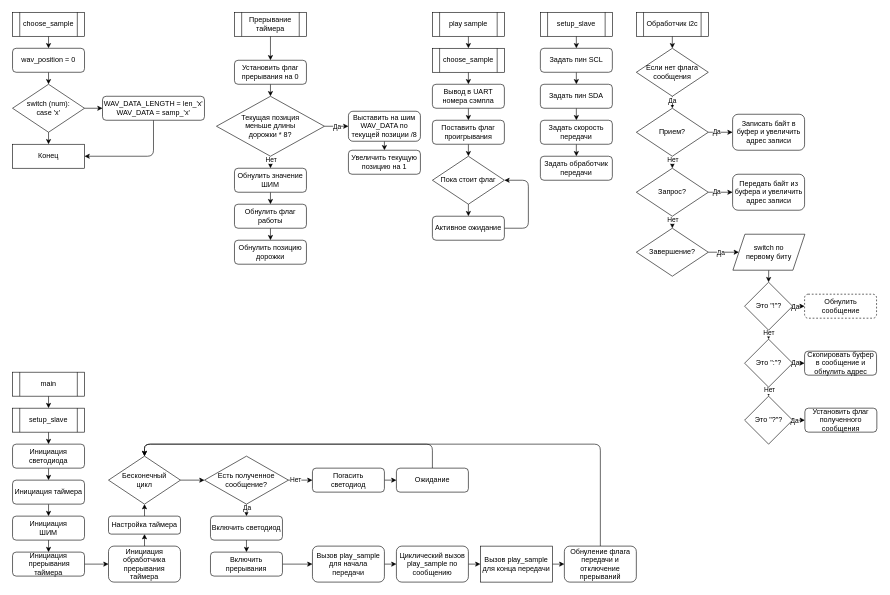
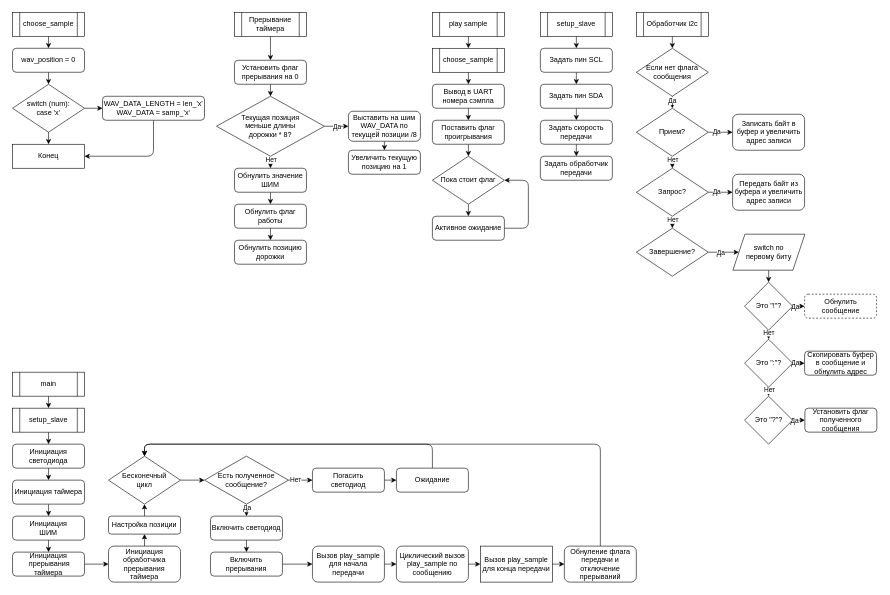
node "Настройка таймера": label "Настройка таймера" -> "Настройка позиции"
